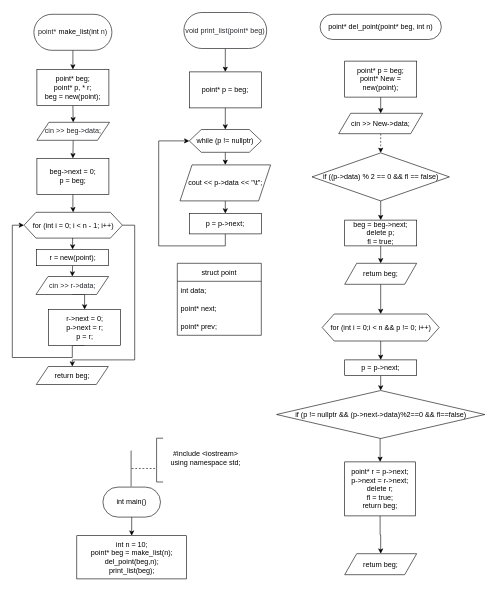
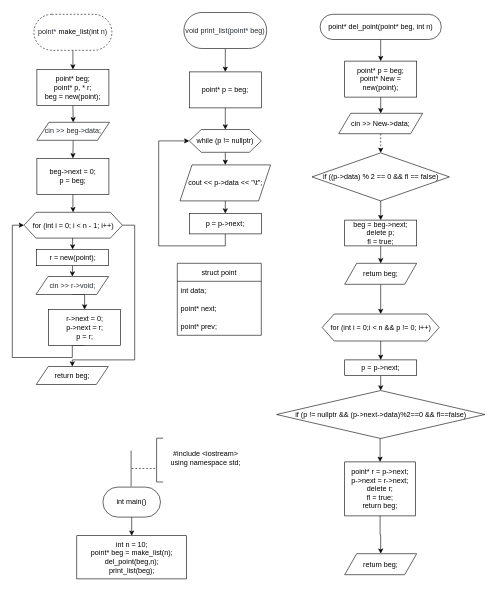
node "point* make_list(int n)": style solid -> dashed
edge "point* del_point(point* beg, int n)" -> "point* p = beg; point* New = new(point);": added
node "cin >> r->data;": label "cin >> r->data;" -> "cin >> r->void;"
